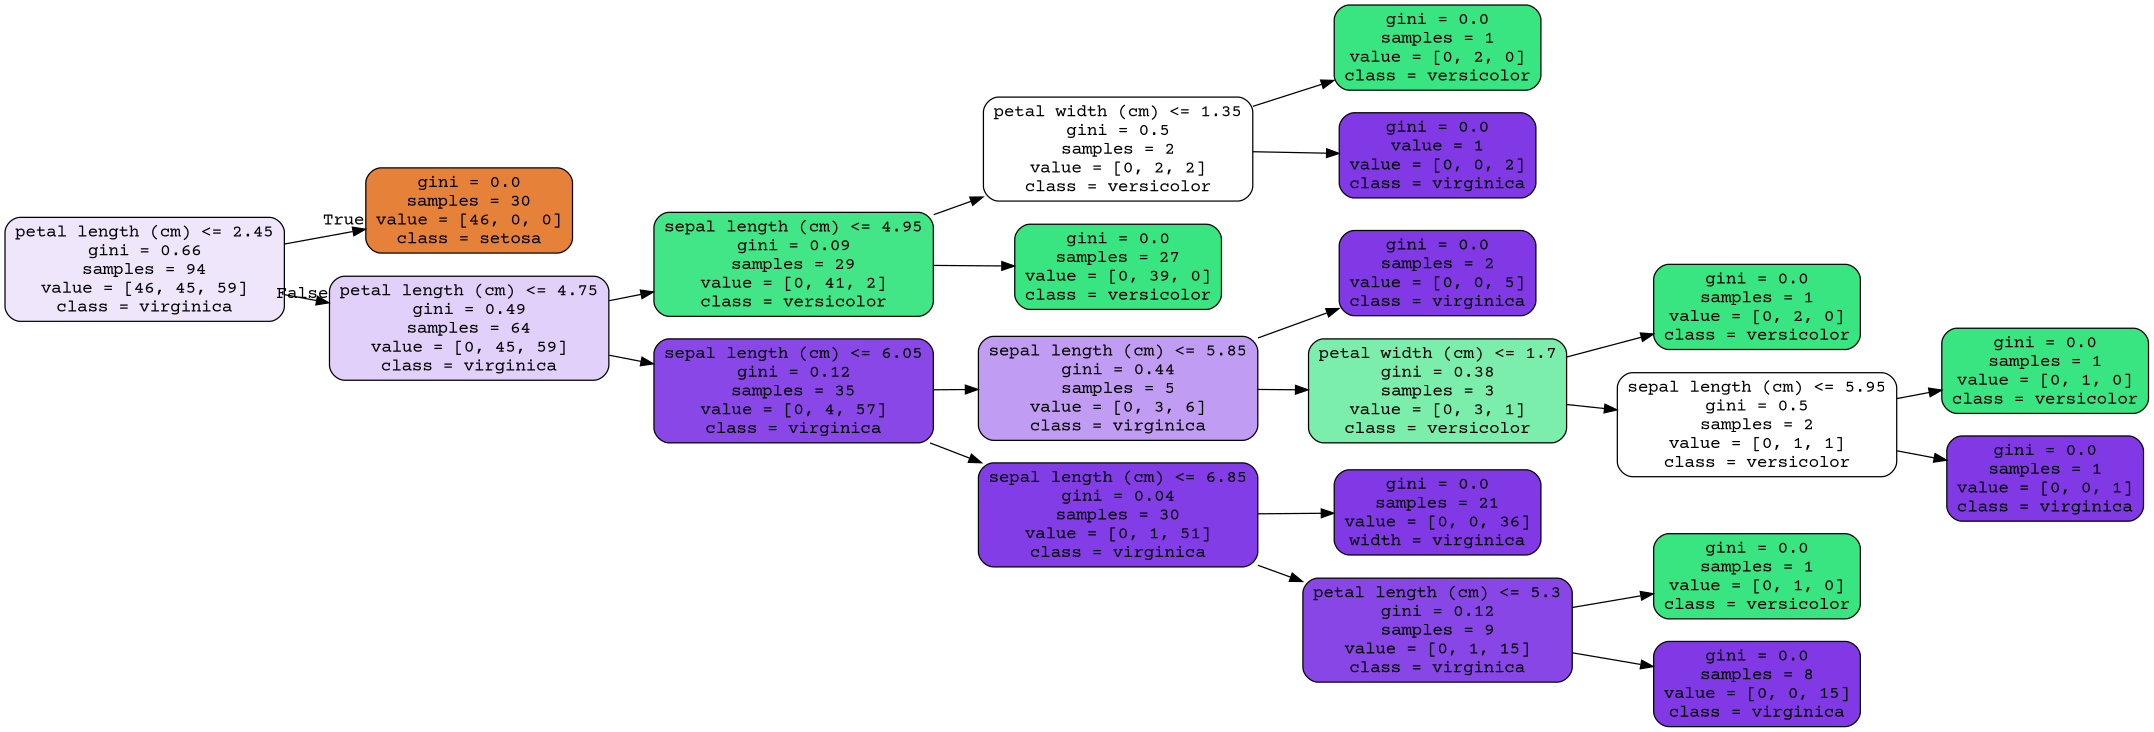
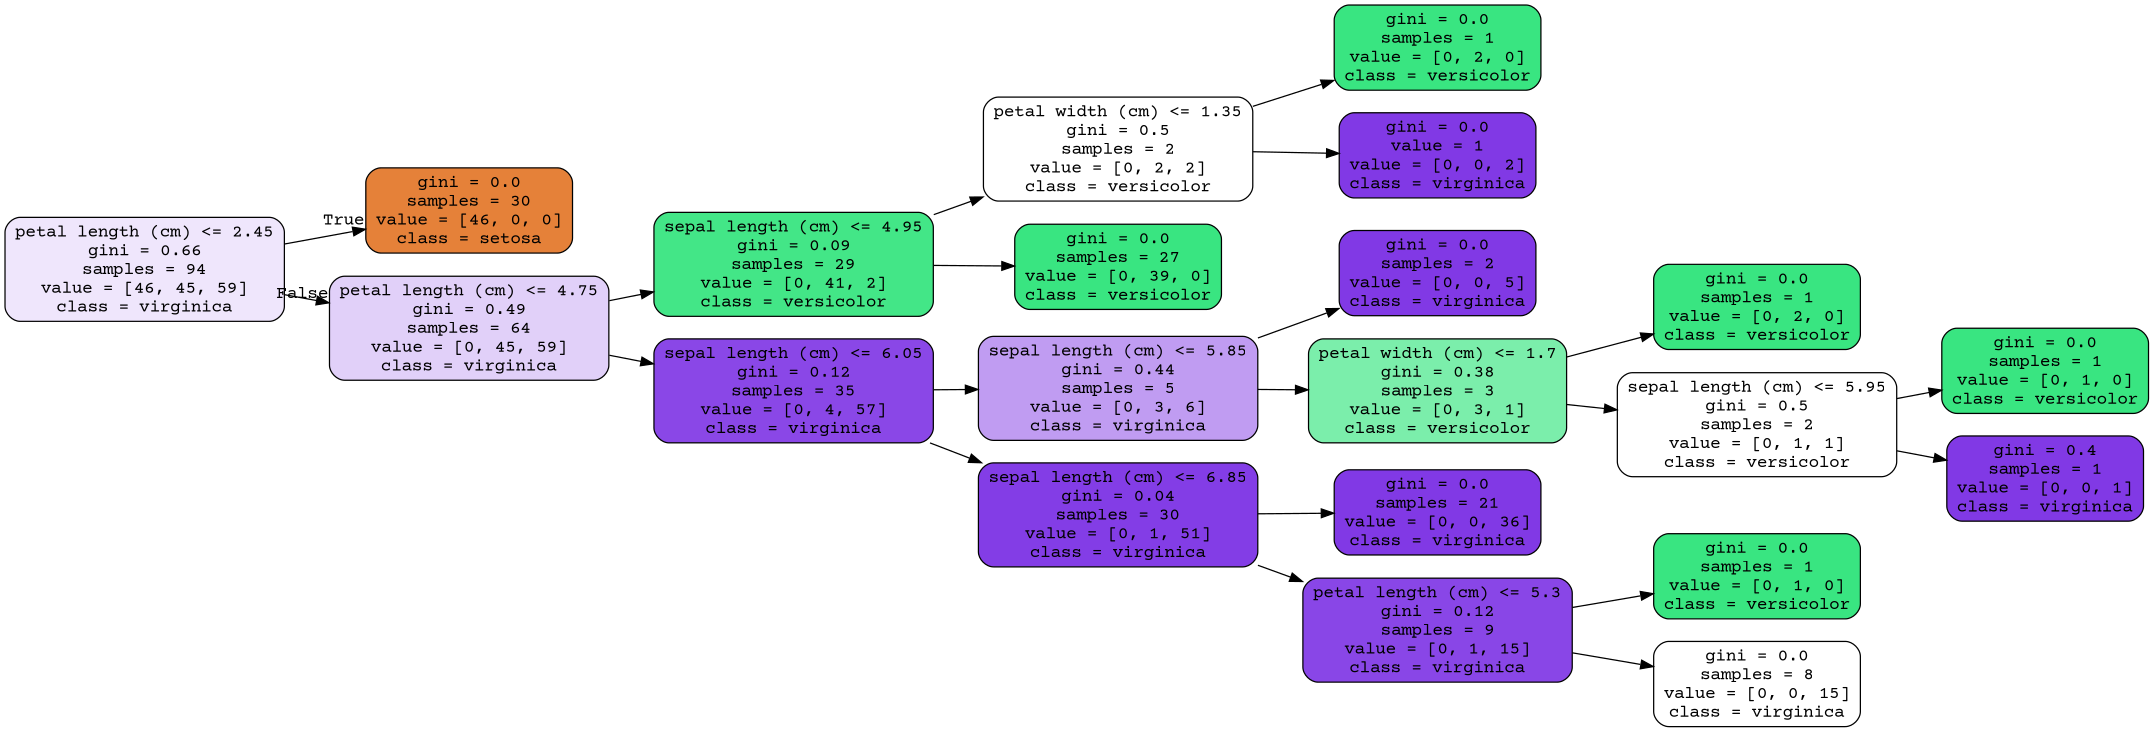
node "gini = 0.0 samples = 1 value = [0, 0, 1] class = virginica": label "gini = 0.0 samples = 1 value = [0, 0, 1] class = virginica" -> "gini = 0.4 samples = 1 value = [0, 0, 1] class = virginica"
node "gini = 0.0 samples = 21 value = [0, 0, 36] width = virginica": label "gini = 0.0 samples = 21 value = [0, 0, 36] width = virginica" -> "gini = 0.0 samples = 21 value = [0, 0, 36] class = virginica"
node "gini = 0.0 samples = 8 value = [0, 0, 15] class = virginica": fillcolor #8139e5 -> #ffffff
